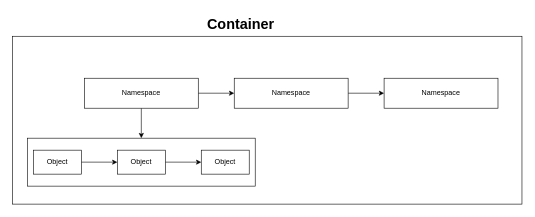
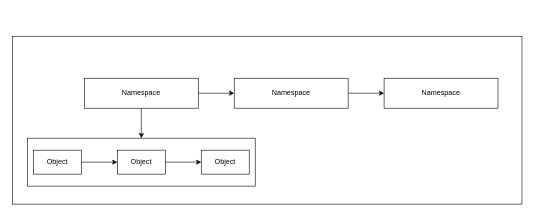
node "Container": removed
